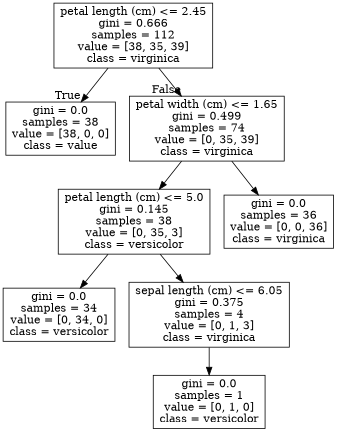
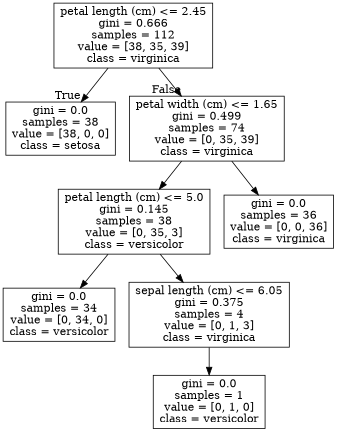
node "gini = 0.0 samples = 38 value = [38, 0, 0] class = value": label "gini = 0.0 samples = 38 value = [38, 0, 0] class = value" -> "gini = 0.0 samples = 38 value = [38, 0, 0] class = setosa"
